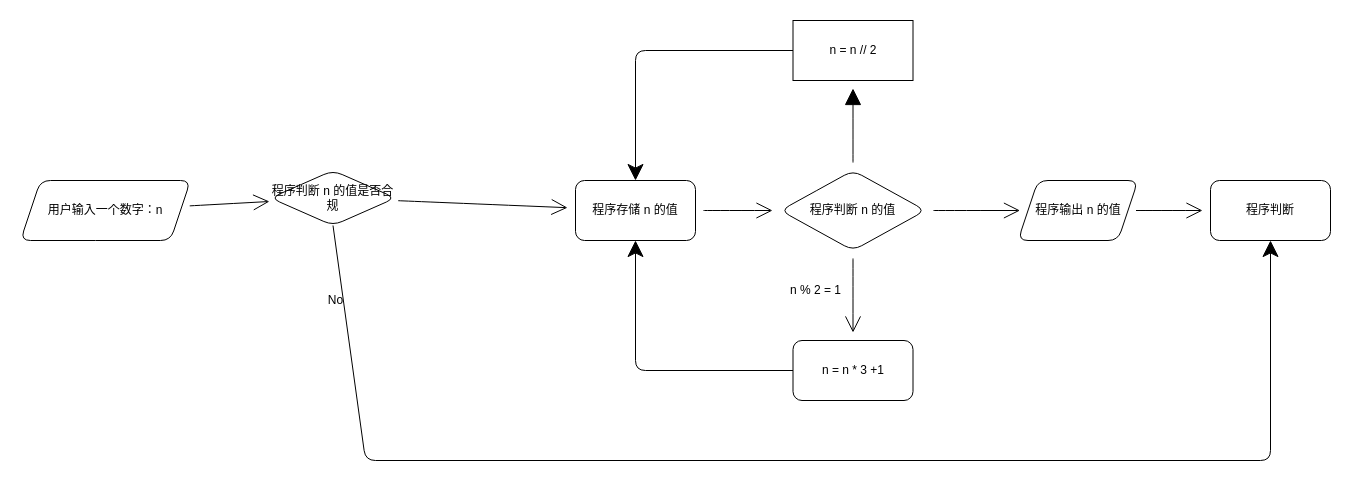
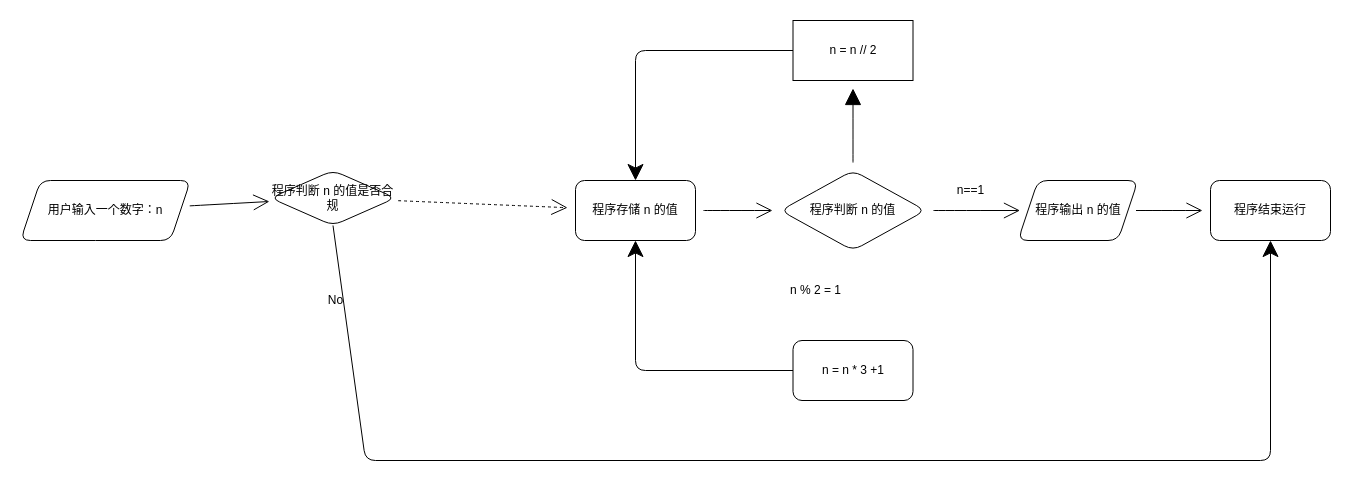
node "n==1": added
edge "程序判断 n 的值是否合规" -> "程序存储 n 的值": style solid -> dashed
node "程序判断": label "程序判断" -> "程序结束运行"
edge "程序判断 n 的值" -> "n = n * 3 +1": removed
